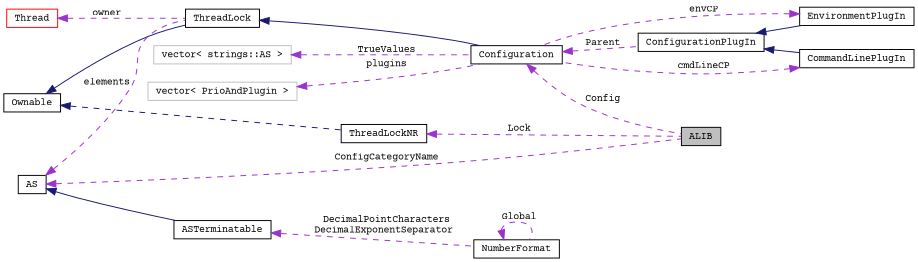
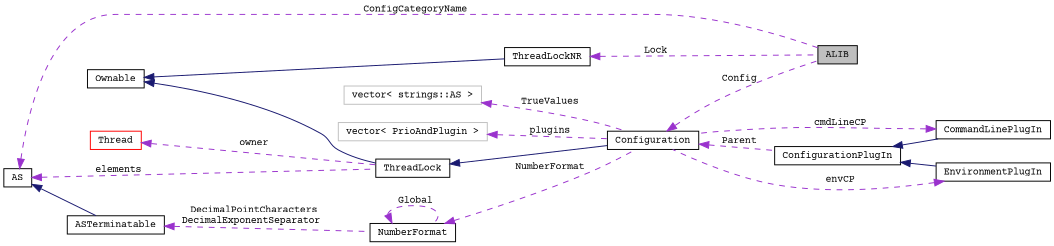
edge "ThreadLockNR" -> "Ownable": style dashed -> solid
edge "Configuration" -> "NumberFormat": added, label "NumberFormat"
